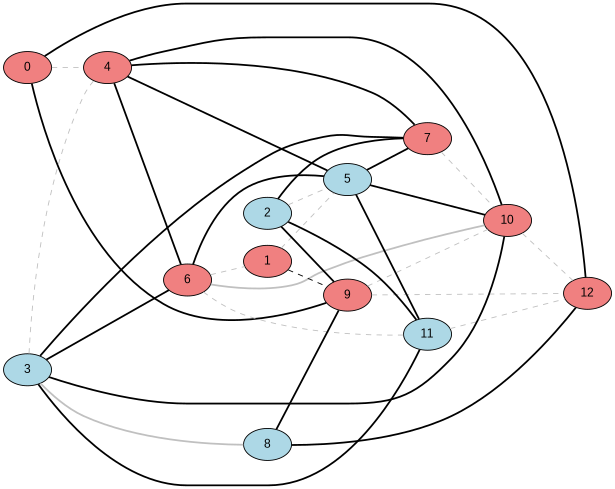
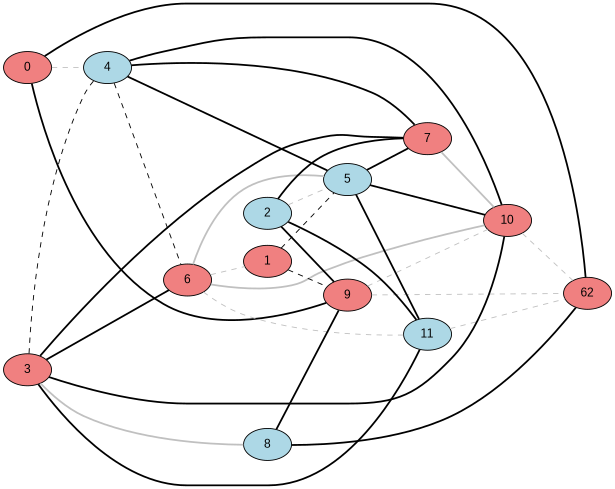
node "4": fillcolor lightcoral -> lightblue
edge "4" -- "6": style bold -> dashed
edge "7" -- "10": style dashed -> bold
edge "5" -- "6": color black -> gray
edge "4" -- "3": color gray -> black
edge "5" -- "1": color gray -> black
node "12": label "12" -> "62"
node "3": fillcolor lightblue -> lightcoral
